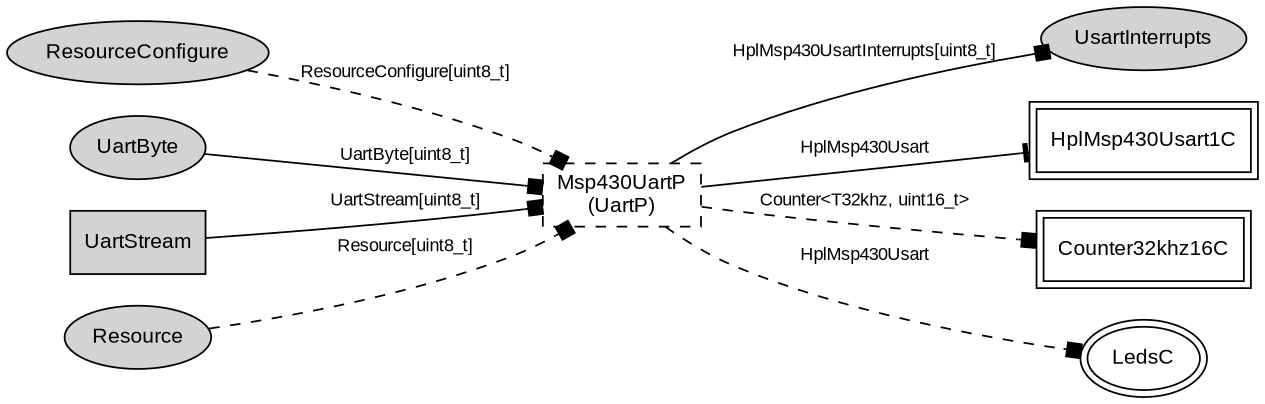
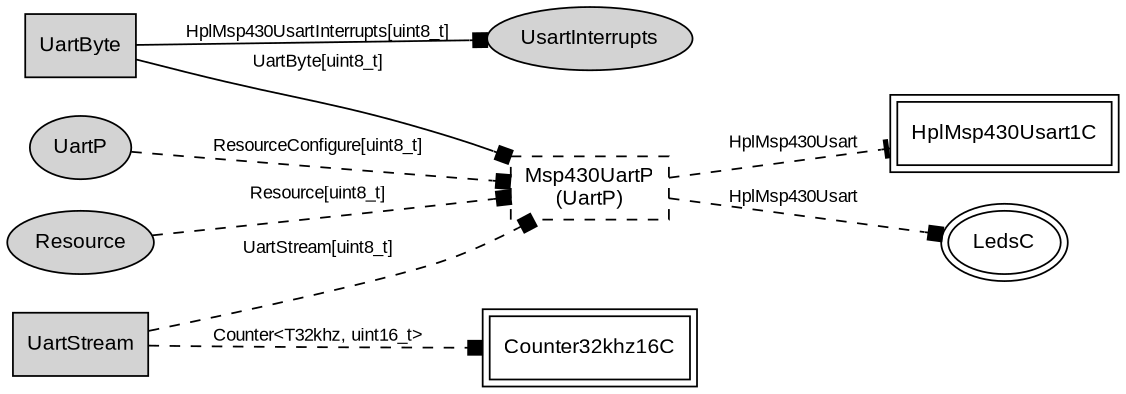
node "ResourceConfigure": label "ResourceConfigure" -> "UartP"
edge "Msp430UartP (UartP)" -> "UsartInterrupts": now "UartByte" -> "UsartInterrupts"
node "UartByte": shape ellipse -> box
edge "Msp430UartP (UartP)" -> "HplMsp430Usart1C": style solid -> dashed
edge "UartStream" -> "Msp430UartP (UartP)": style solid -> dashed
edge "Msp430UartP (UartP)" -> "Counter32khz16C": now "UartStream" -> "Counter32khz16C"
